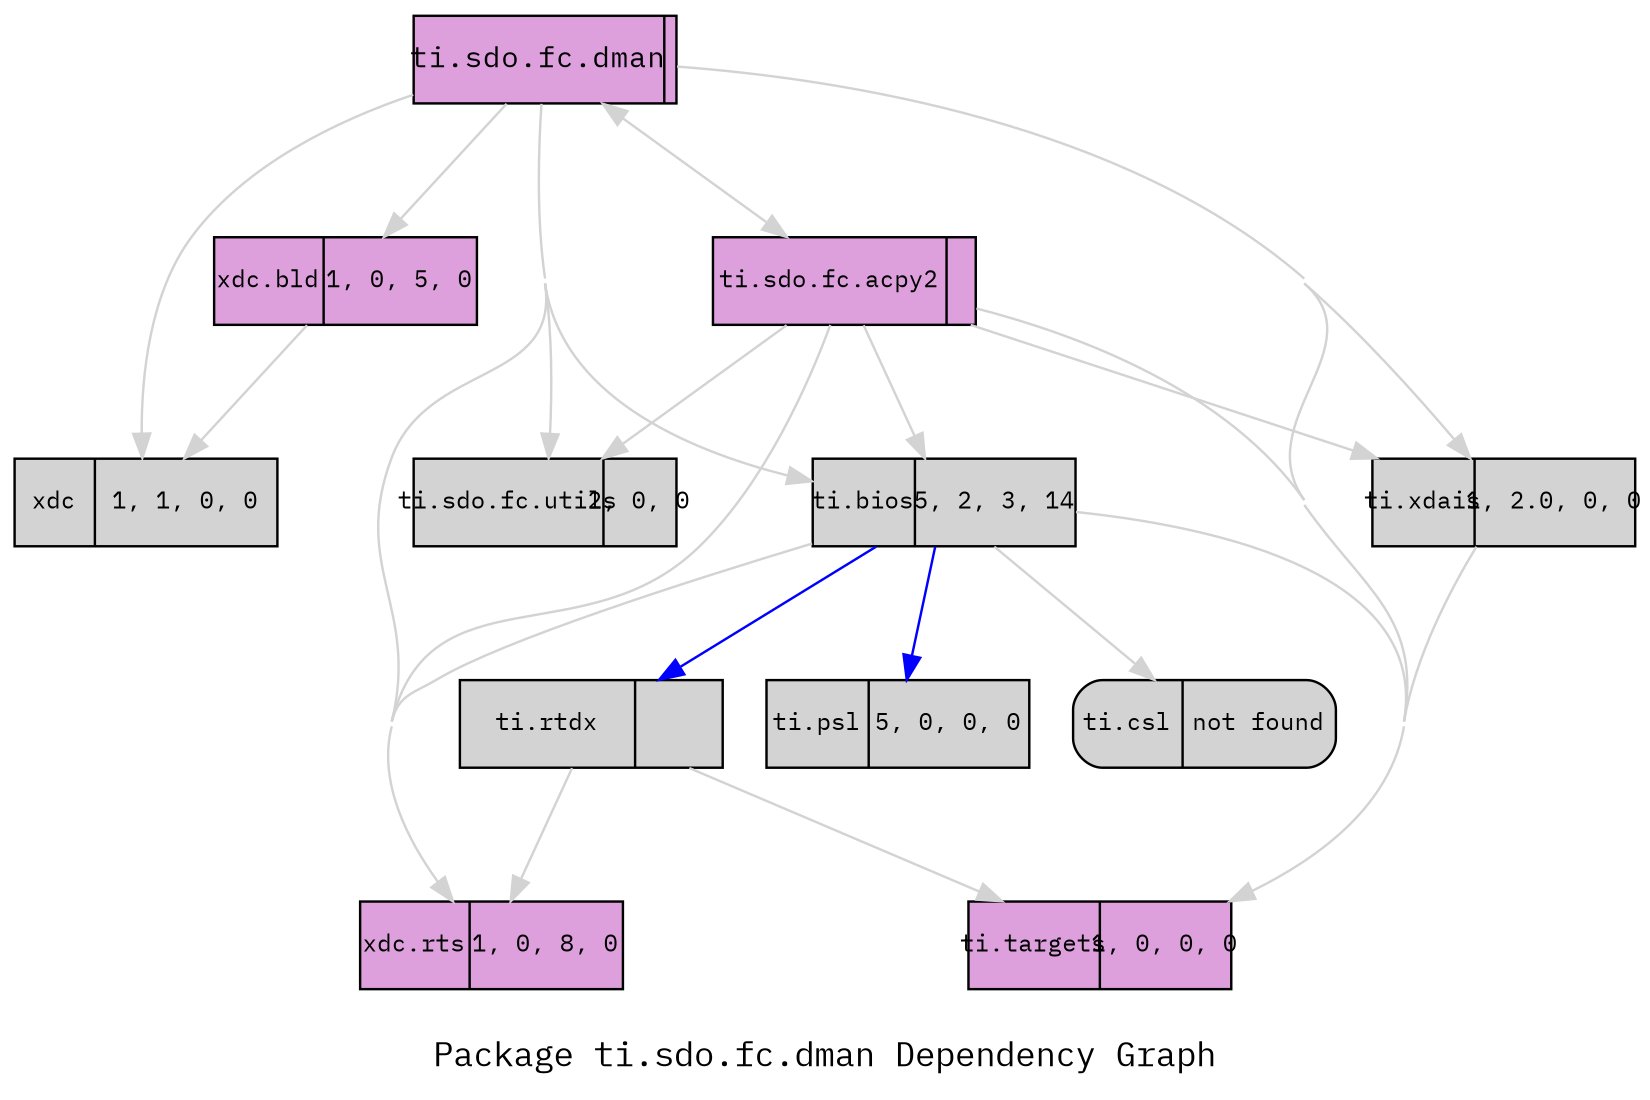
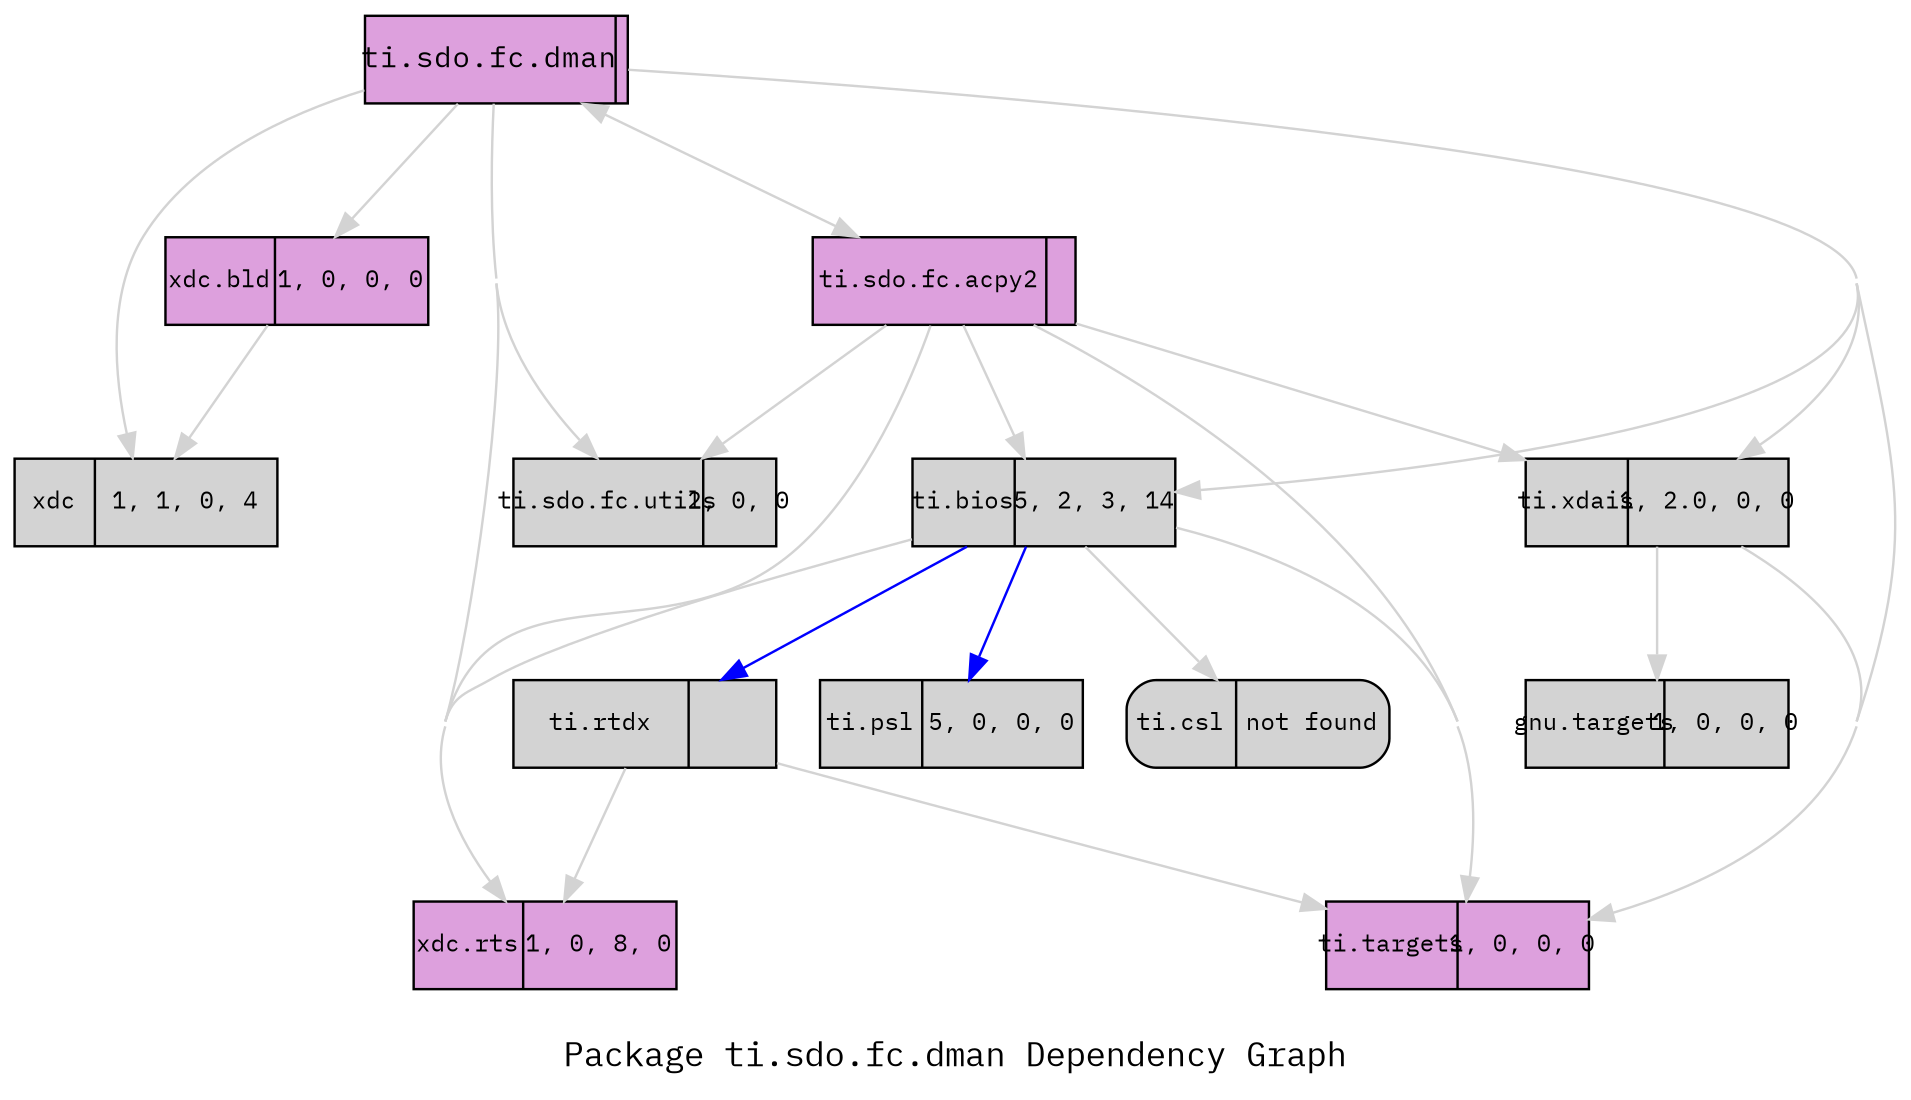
node "xdc.bld": text "1, 0, 5, 0" -> "1, 0, 0, 0"
node "xdc": text "1, 1, 0, 0" -> "1, 1, 0, 4"
node "gnu.targets": added
